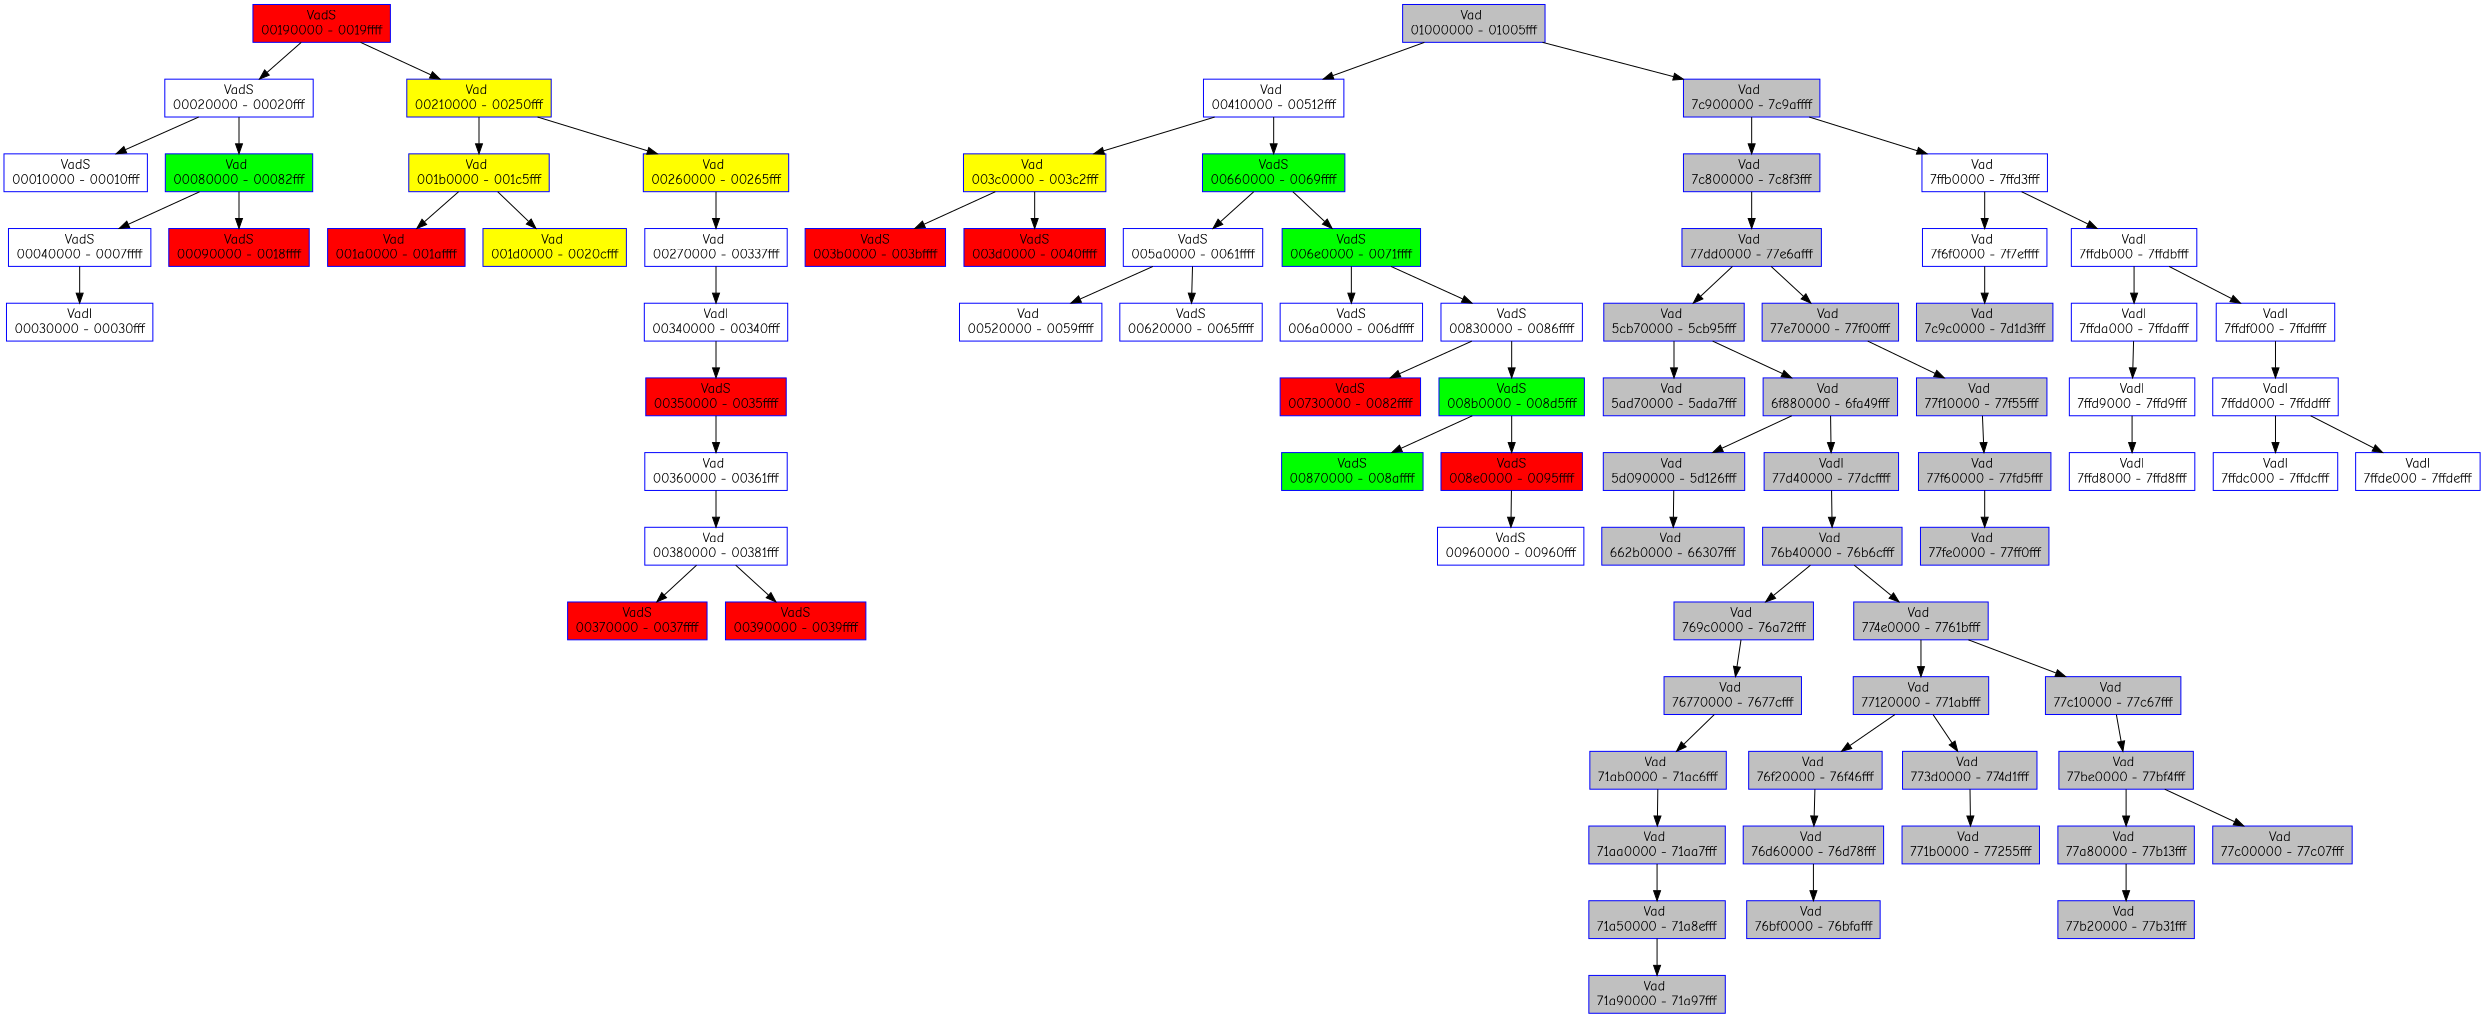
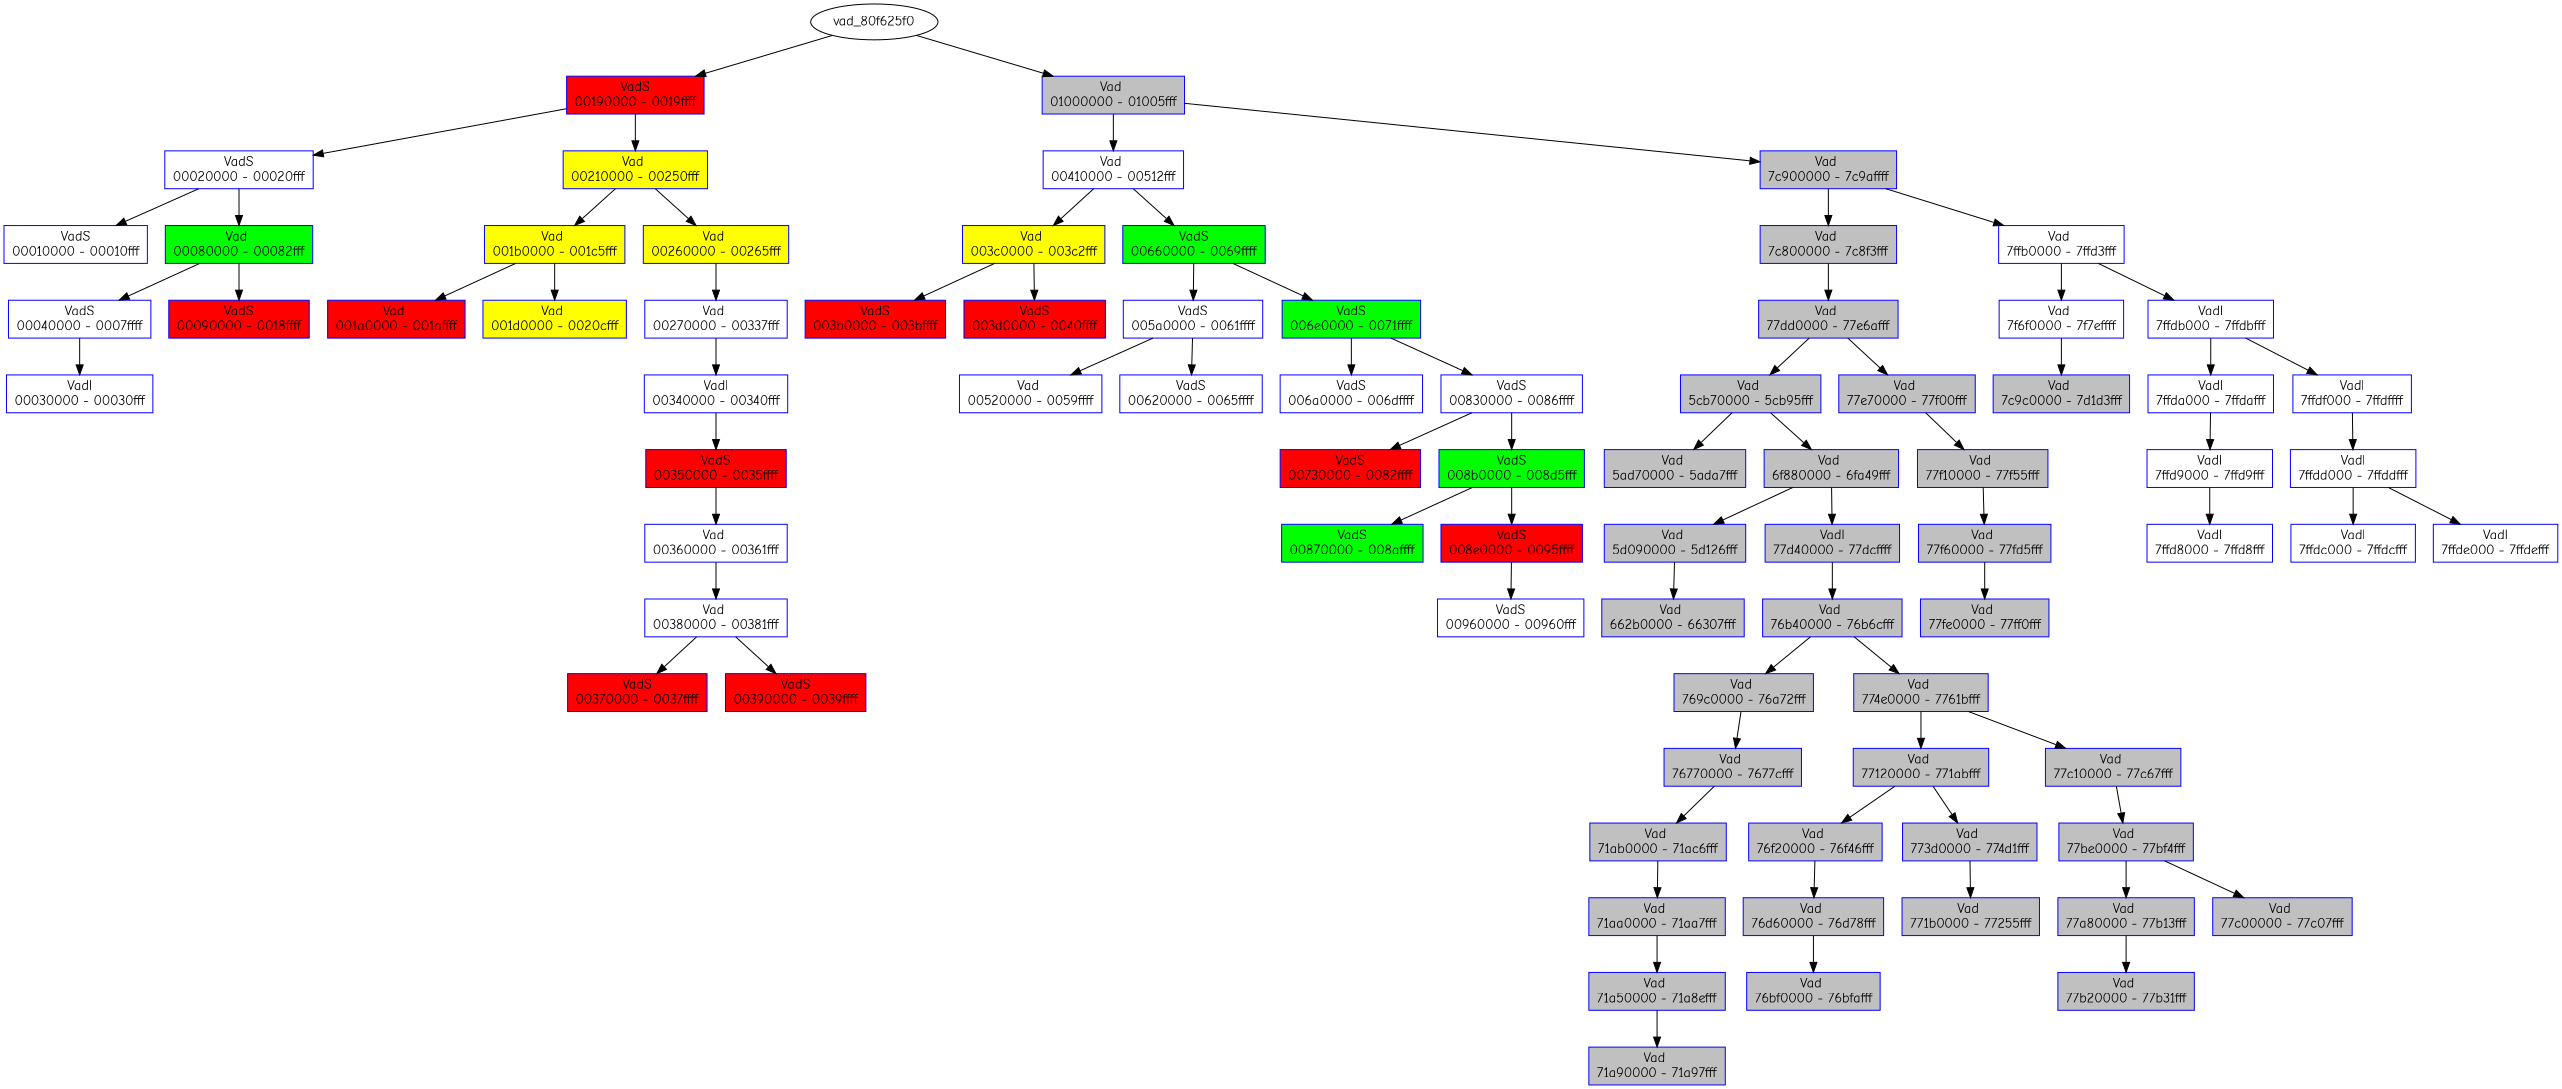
node "vad_80f625f0": added
